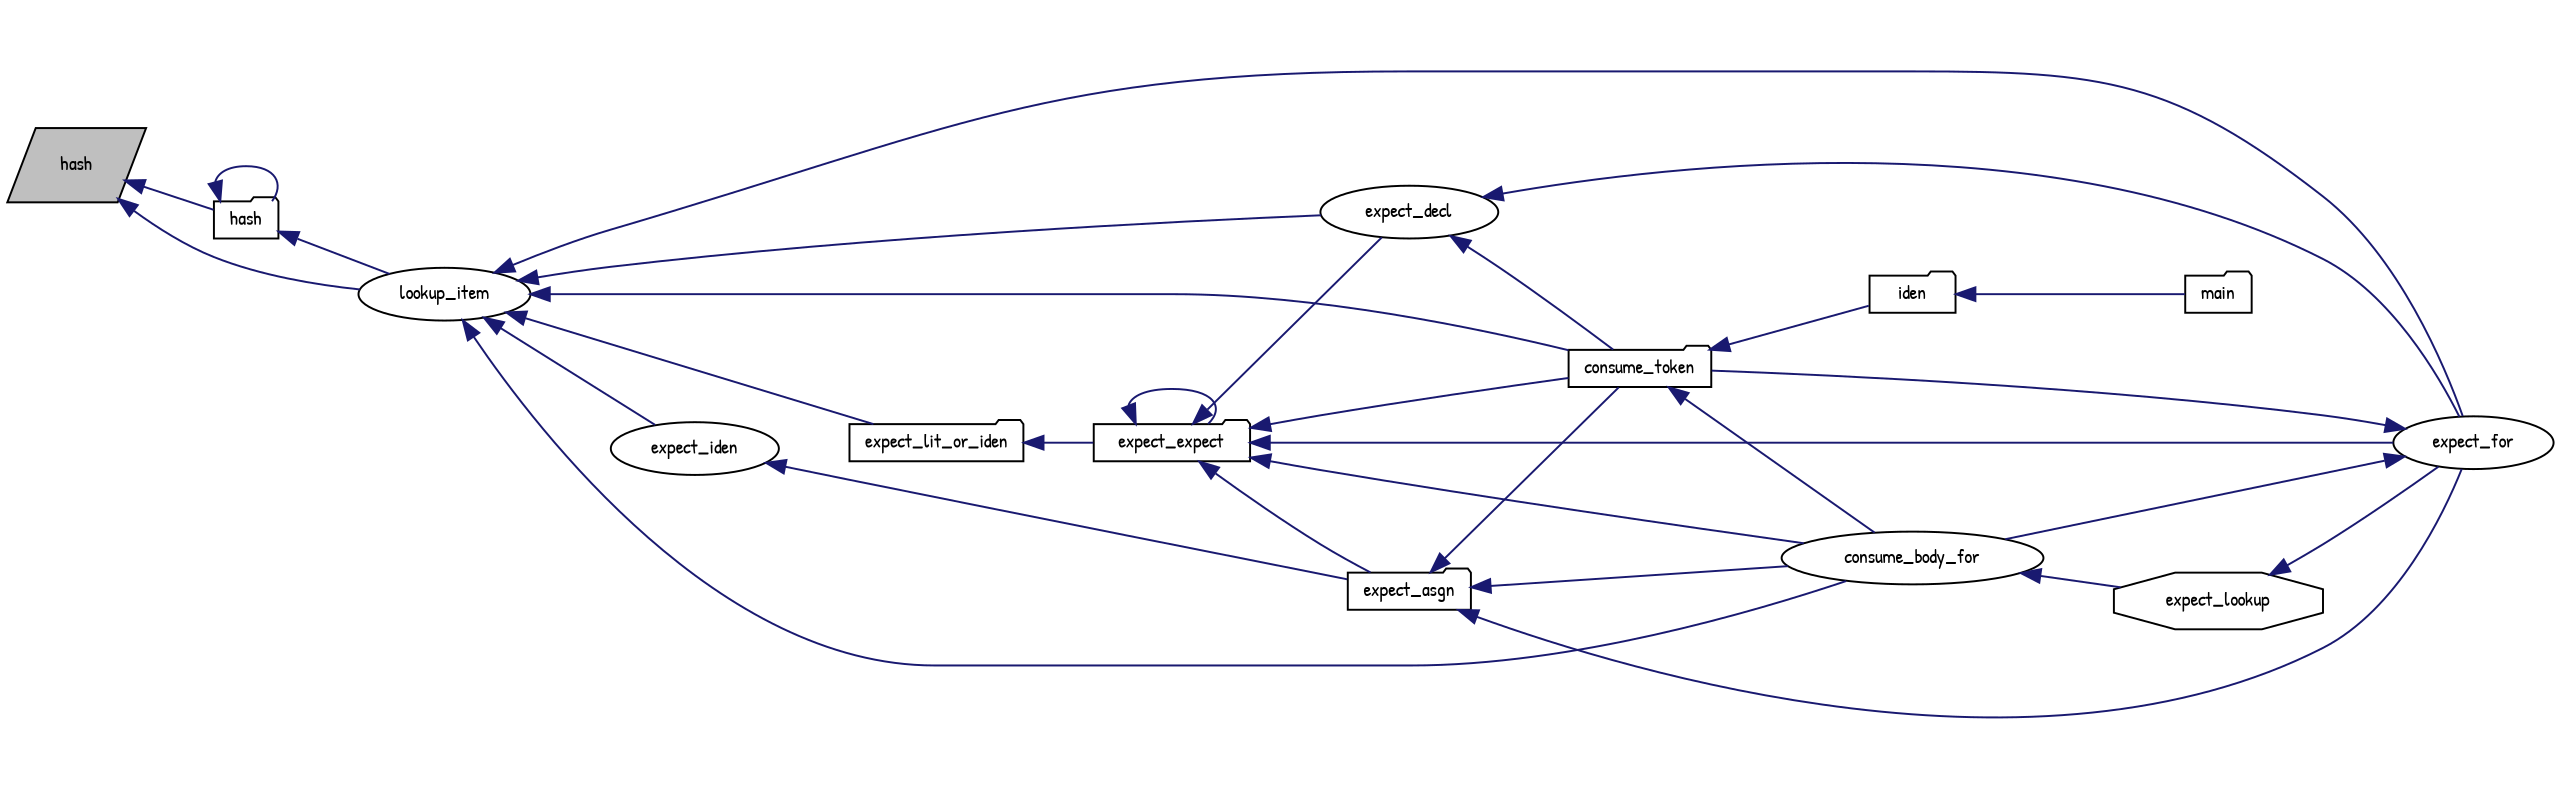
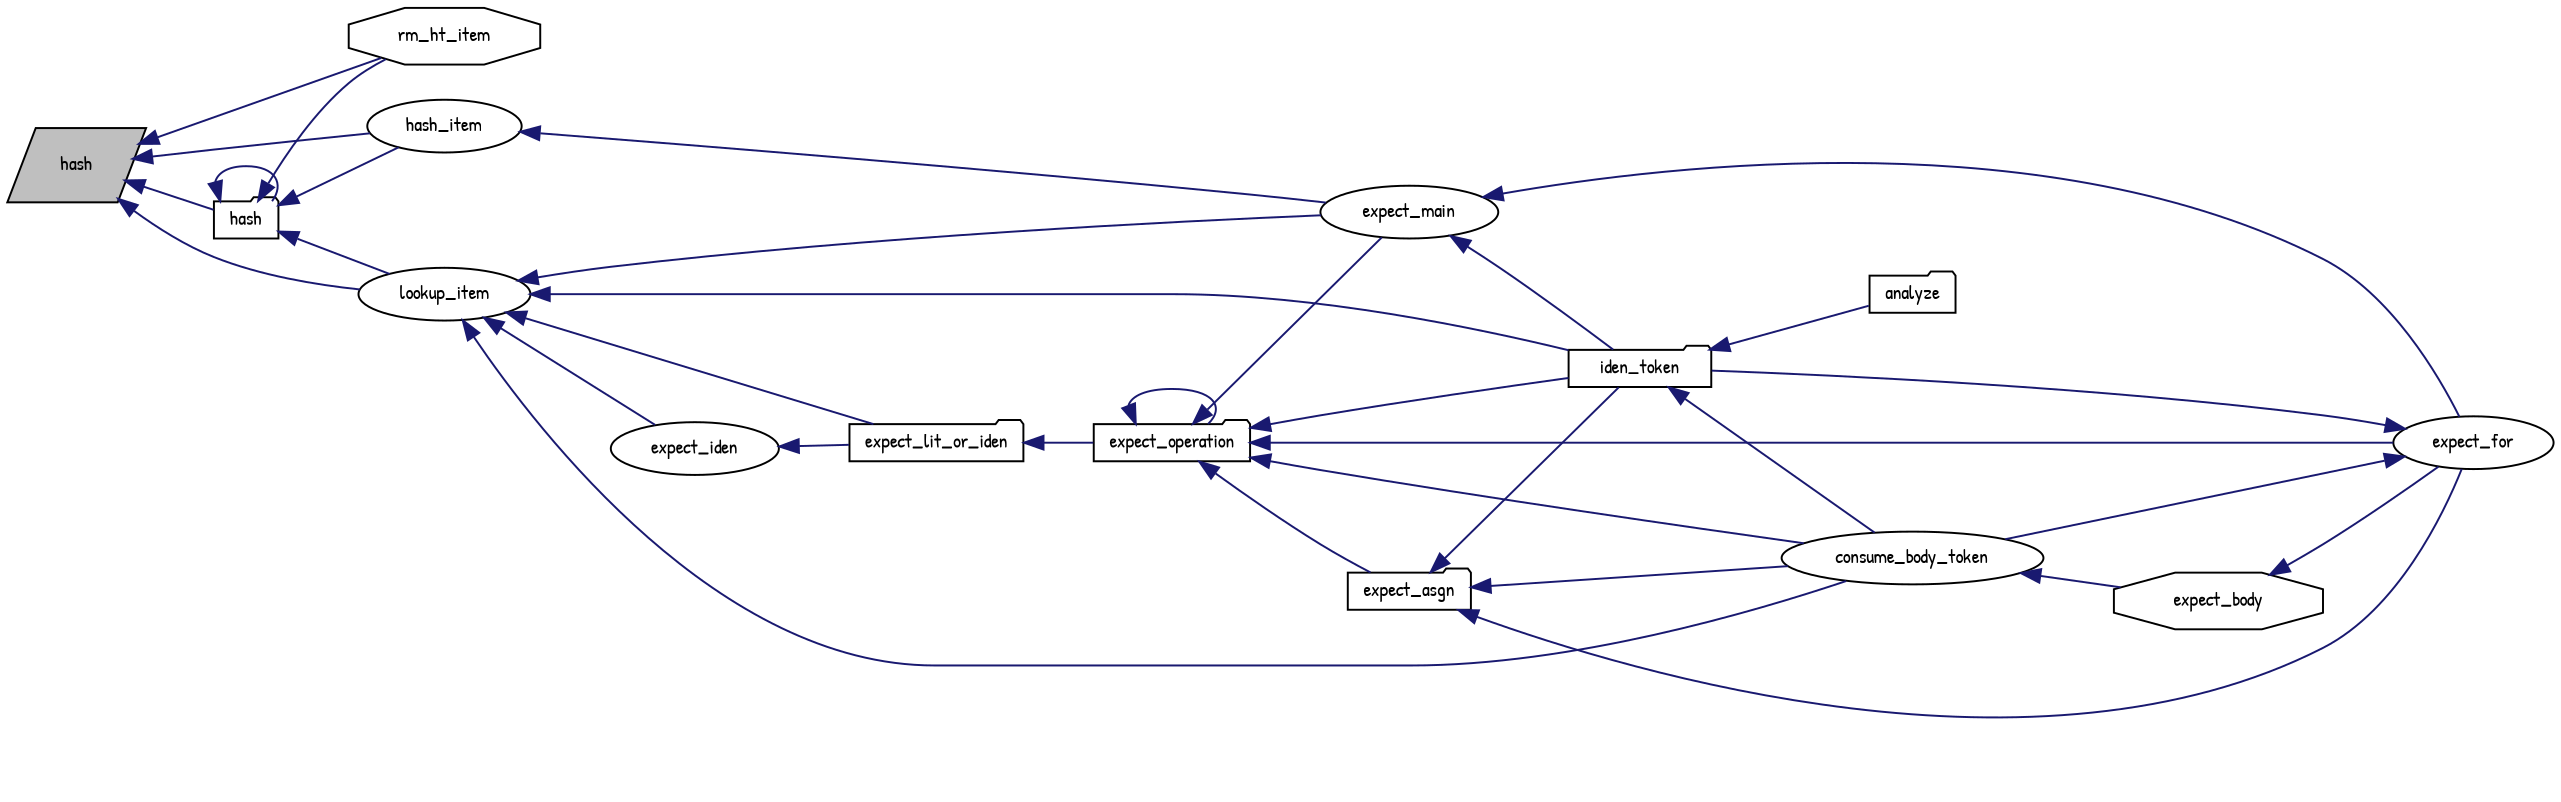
node "rm_ht_item": added
edge "expect_for" -> "lookup_item": removed
node "hash_item": added
node "expect_decl": label "expect_decl" -> "expect_main"
node "iden": label "iden" -> "analyze"
node "main": removed
node "consume_token": label "consume_token" -> "iden_token"
node "expect_expect": label "expect_expect" -> "expect_operation"
edge "expect_asgn" -> "expect_iden": now "expect_lit_or_iden" -> "expect_iden"
node "consume_body_for": label "consume_body_for" -> "consume_body_token"
node "expect_lookup": label "expect_lookup" -> "expect_body"
